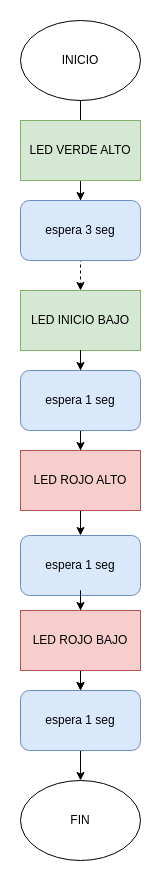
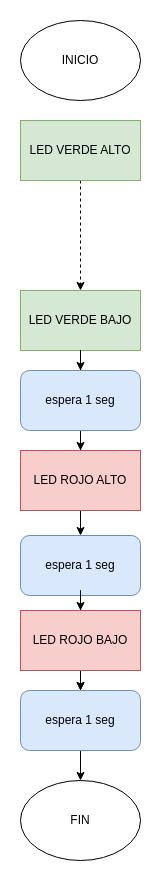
edge "INICIO" -> "espera 3 seg": removed
node "espera 3 seg": removed
node "LED INICIO BAJO": label "LED INICIO BAJO" -> "LED VERDE BAJO"
